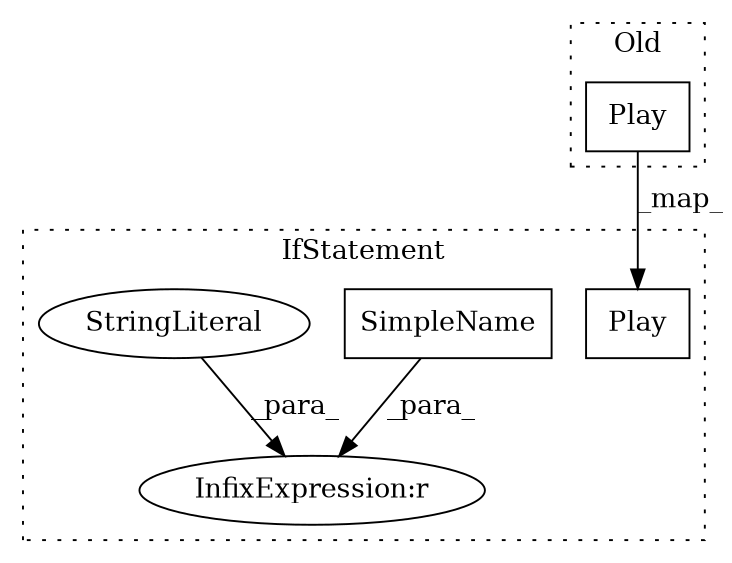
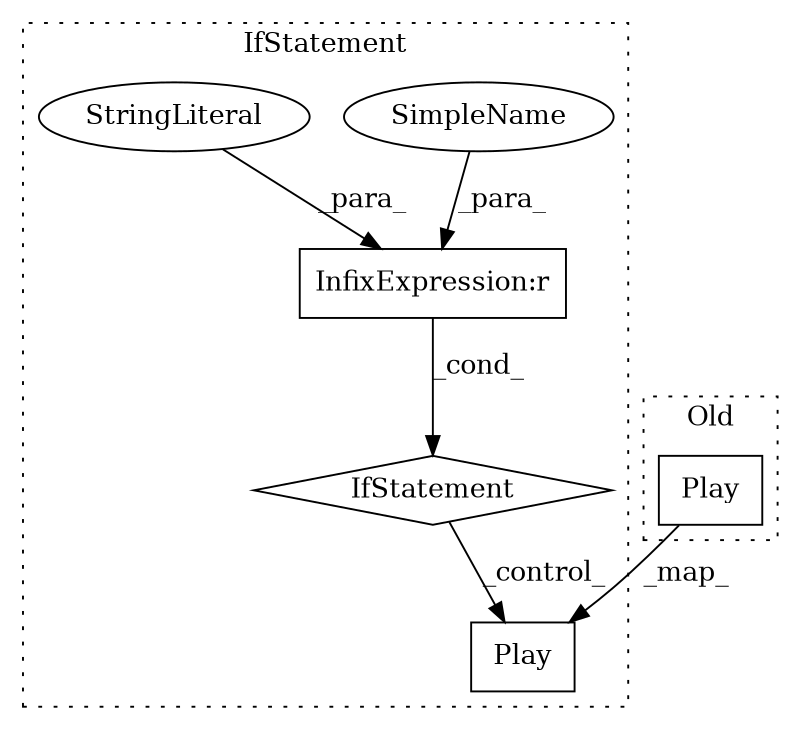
node "SimpleName": shape box -> ellipse
node "InfixExpression:r": shape ellipse -> box
node "IfStatement": added
